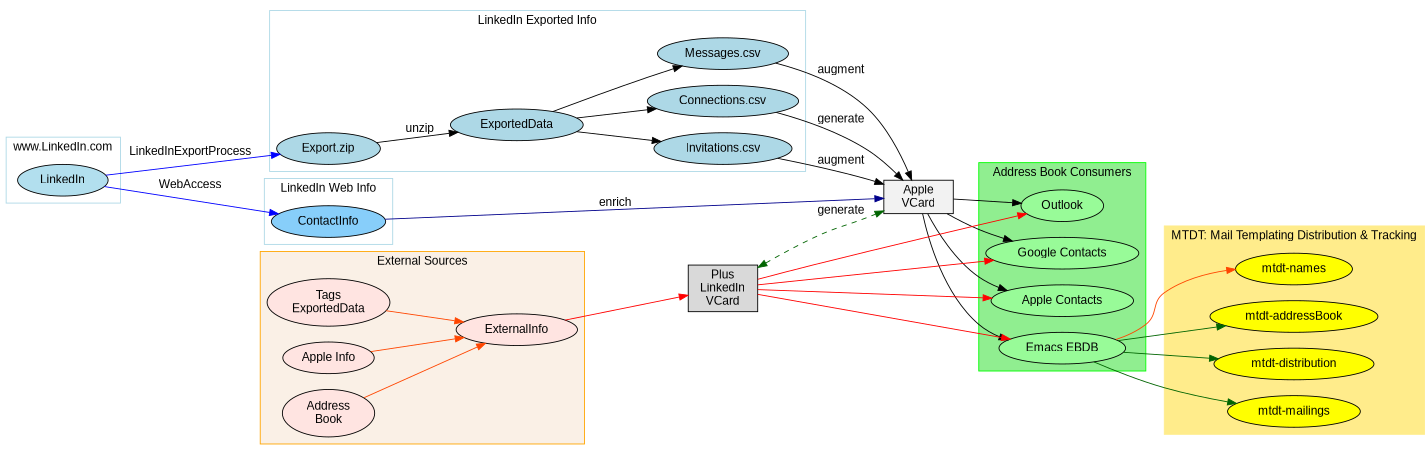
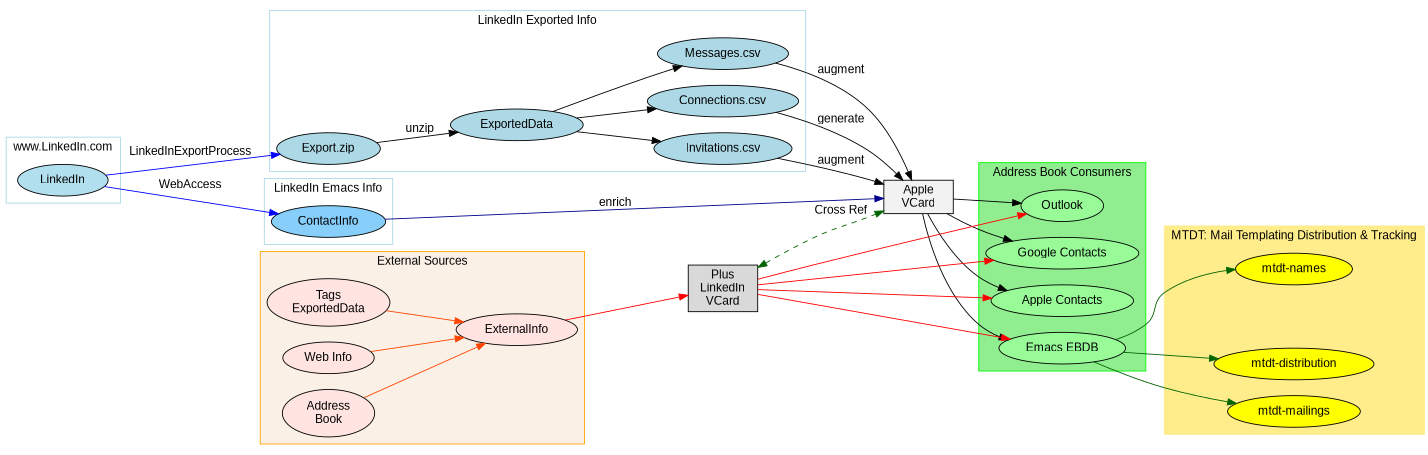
cluster "LinkedIn Web Info": label "LinkedIn Web Info" -> "LinkedIn Emacs Info"
edge "Apple VCard" -- "Plus LinkedIn VCard": label "generate" -> "Cross Ref"
edge "Emacs EBDB" -> "mtdt-names": color orangered -> darkgreen
node "mtdt-addressBook": removed
node "Apple Info": label "Apple Info" -> "Web Info"
